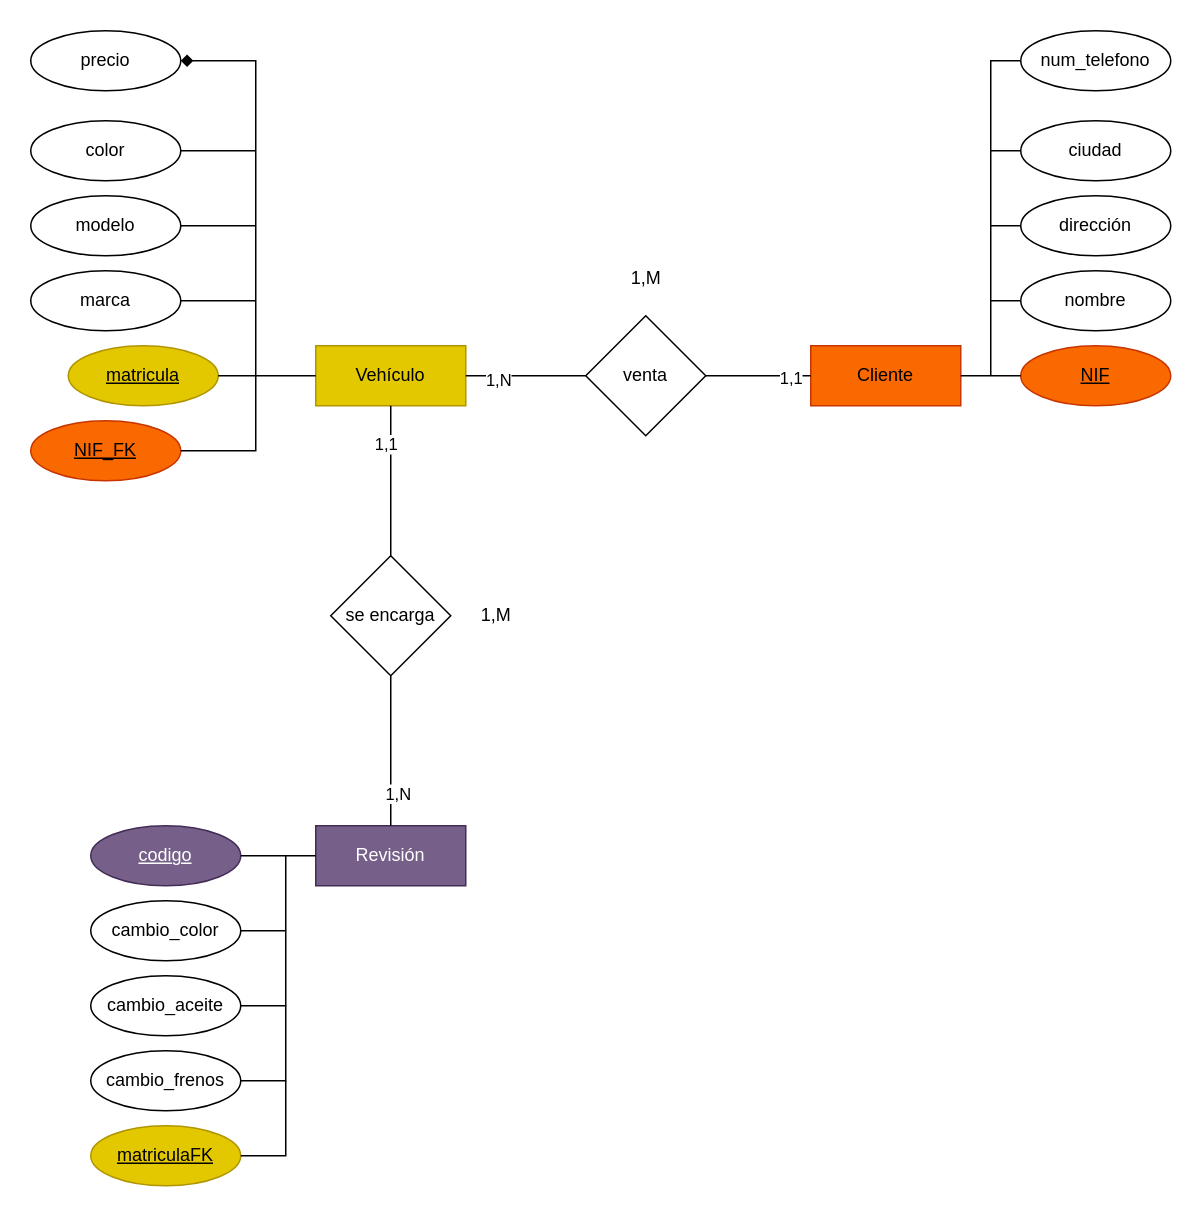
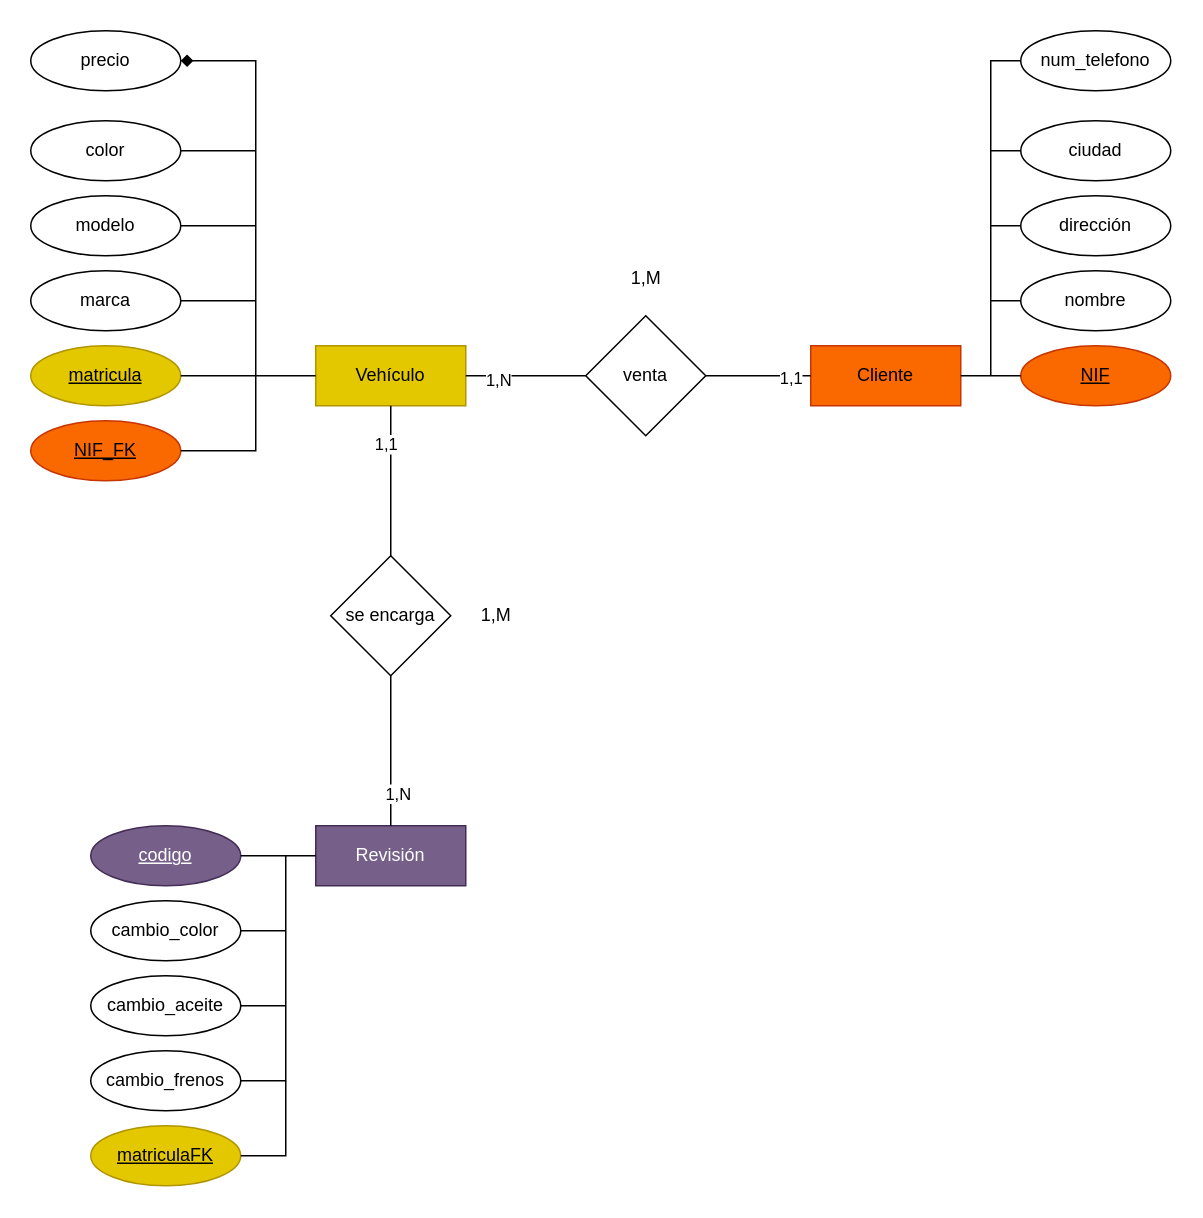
node "matricula": moved (143, 376) -> (106, 376)
